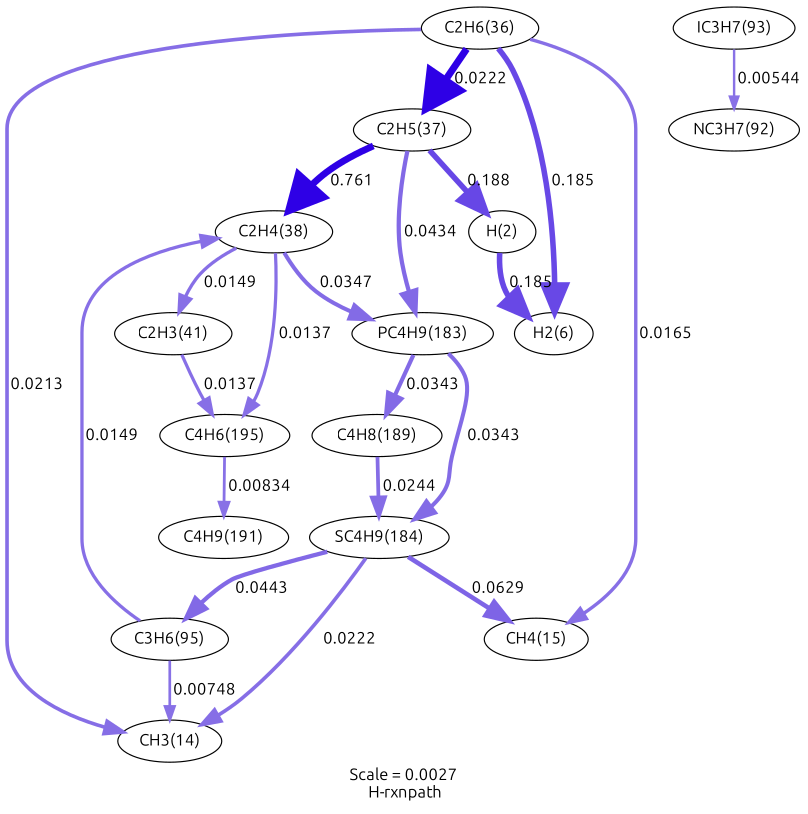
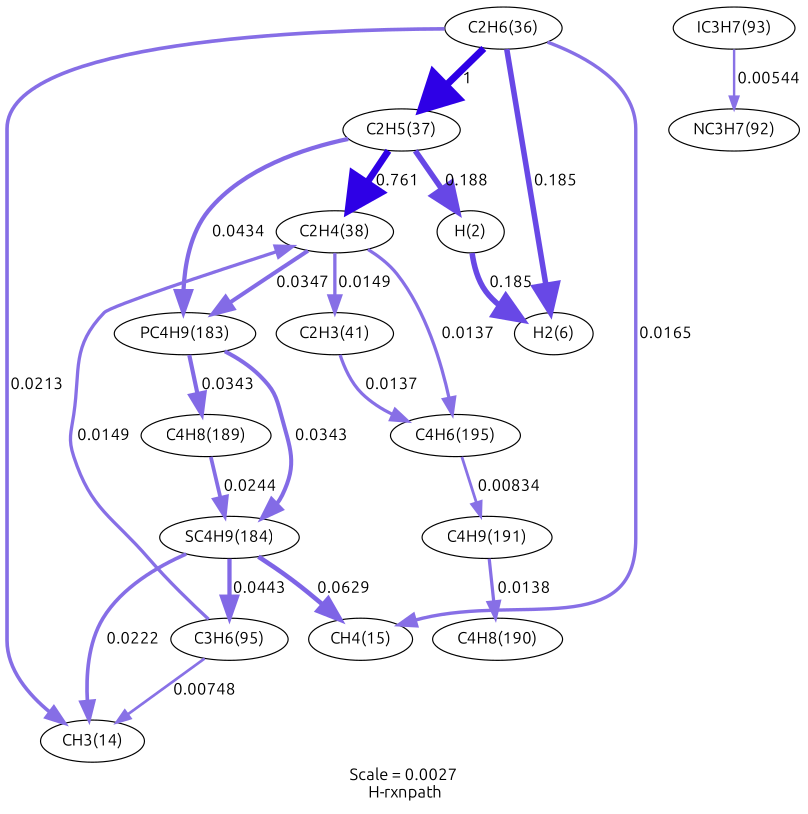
edge "C2H6(36)" -> "C2H5(37)": label " 0.0222" -> " 1"
node "C4H8(190)": added
